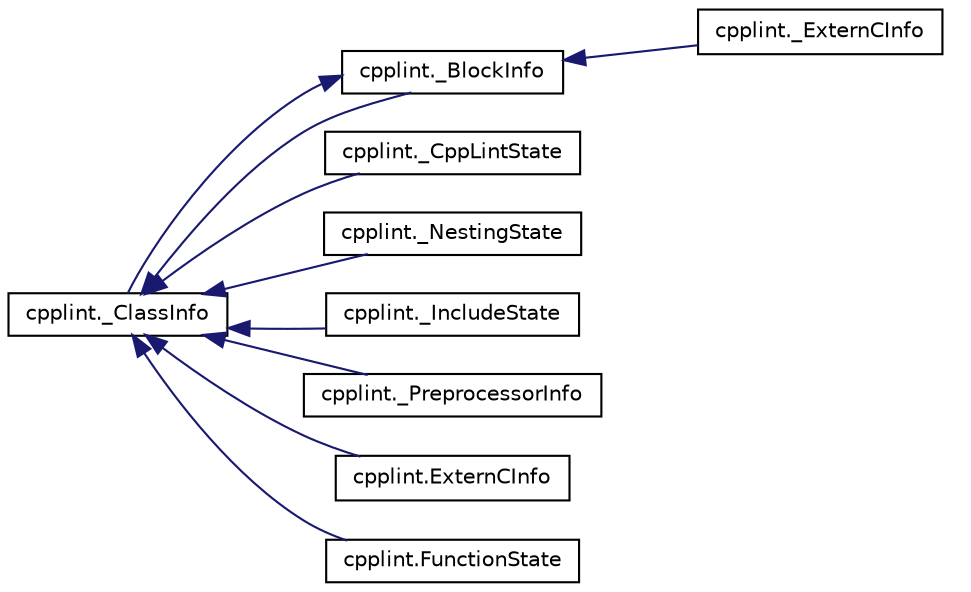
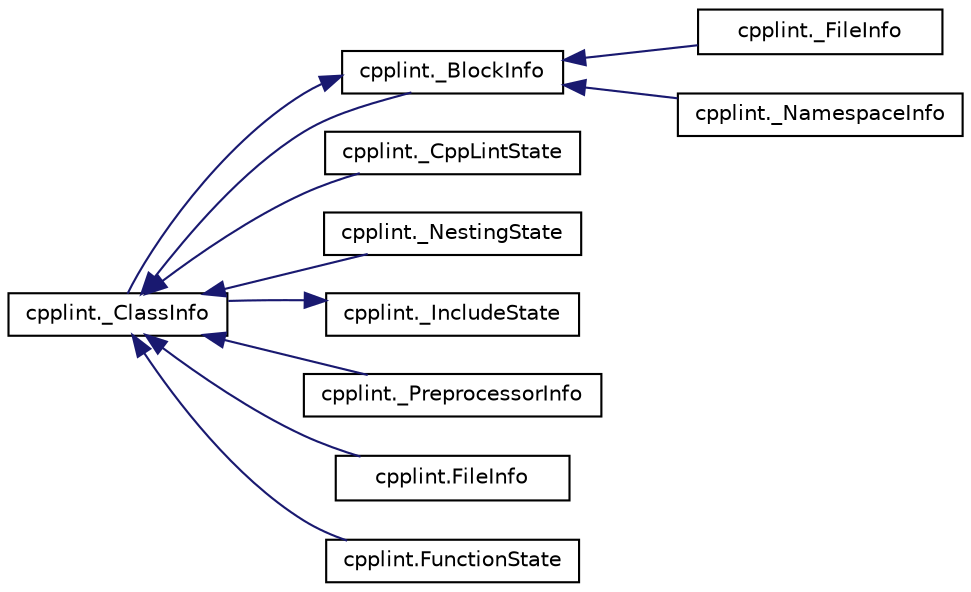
node "cpplint._ExternCInfo": label "cpplint._ExternCInfo" -> "cpplint._FileInfo"
node "cpplint._NamespaceInfo": added
edge "cpplint._IncludeState" -> "cpplint._ClassInfo": reversed
node "cpplint.ExternCInfo": label "cpplint.ExternCInfo" -> "cpplint.FileInfo"
